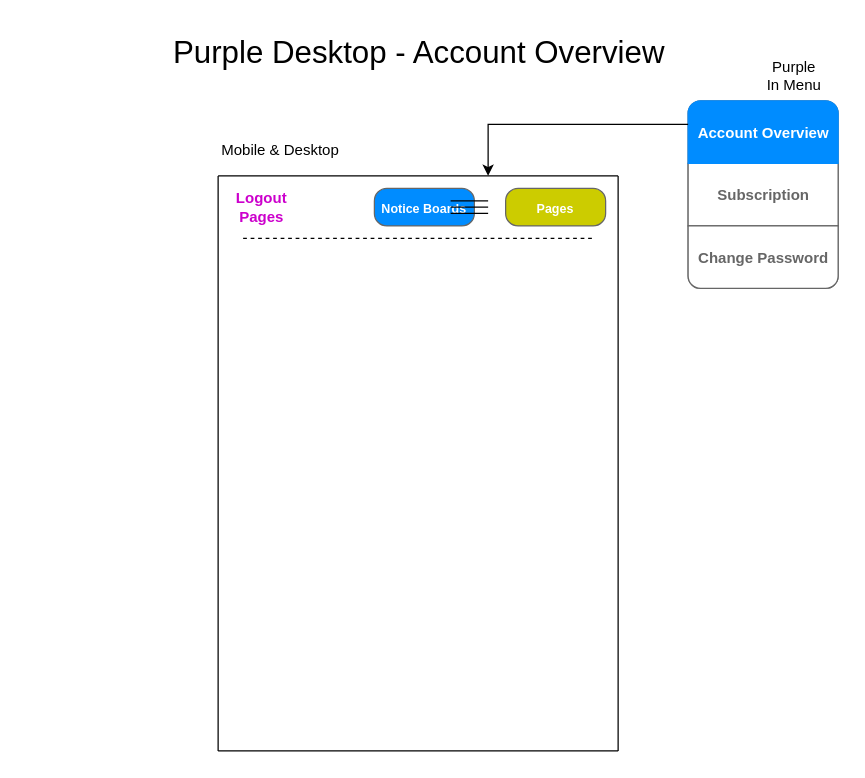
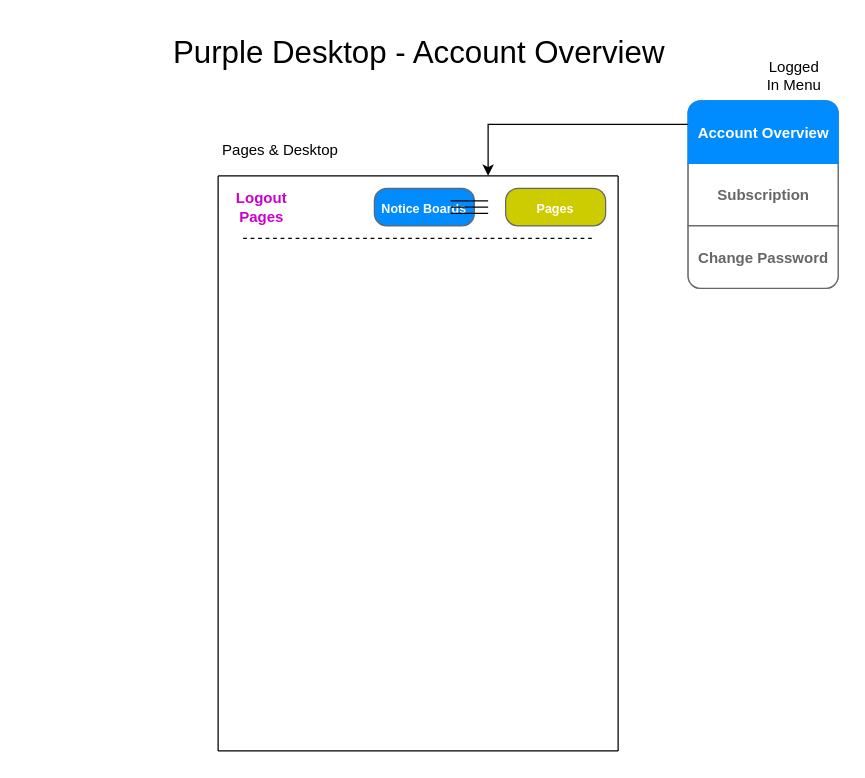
node "Purple In Menu": label "Purple In Menu" -> "Logged In Menu"
node "Mobile & Desktop": label "Mobile & Desktop" -> "Pages & Desktop"
